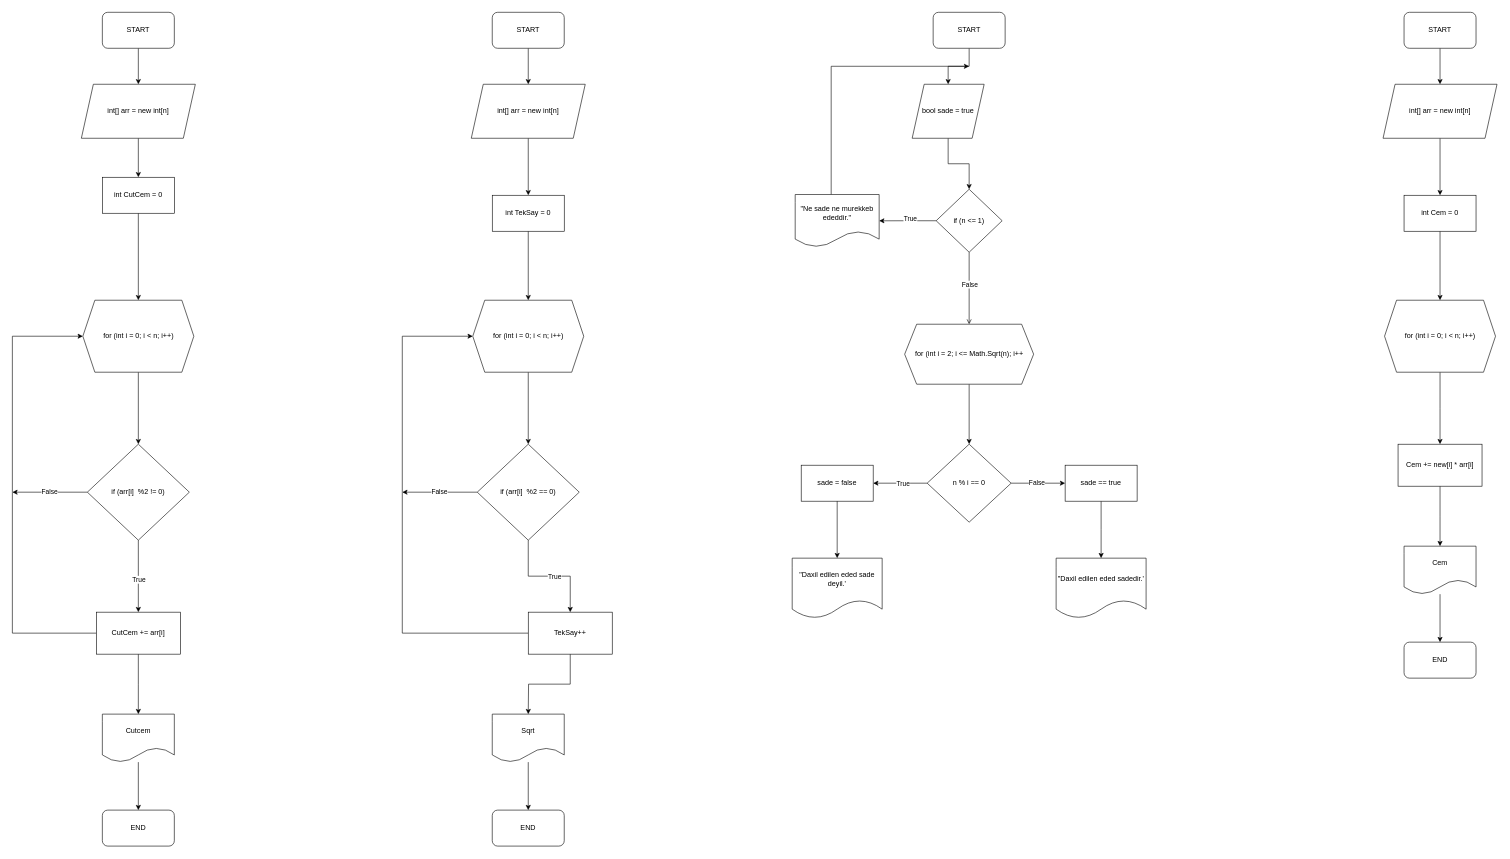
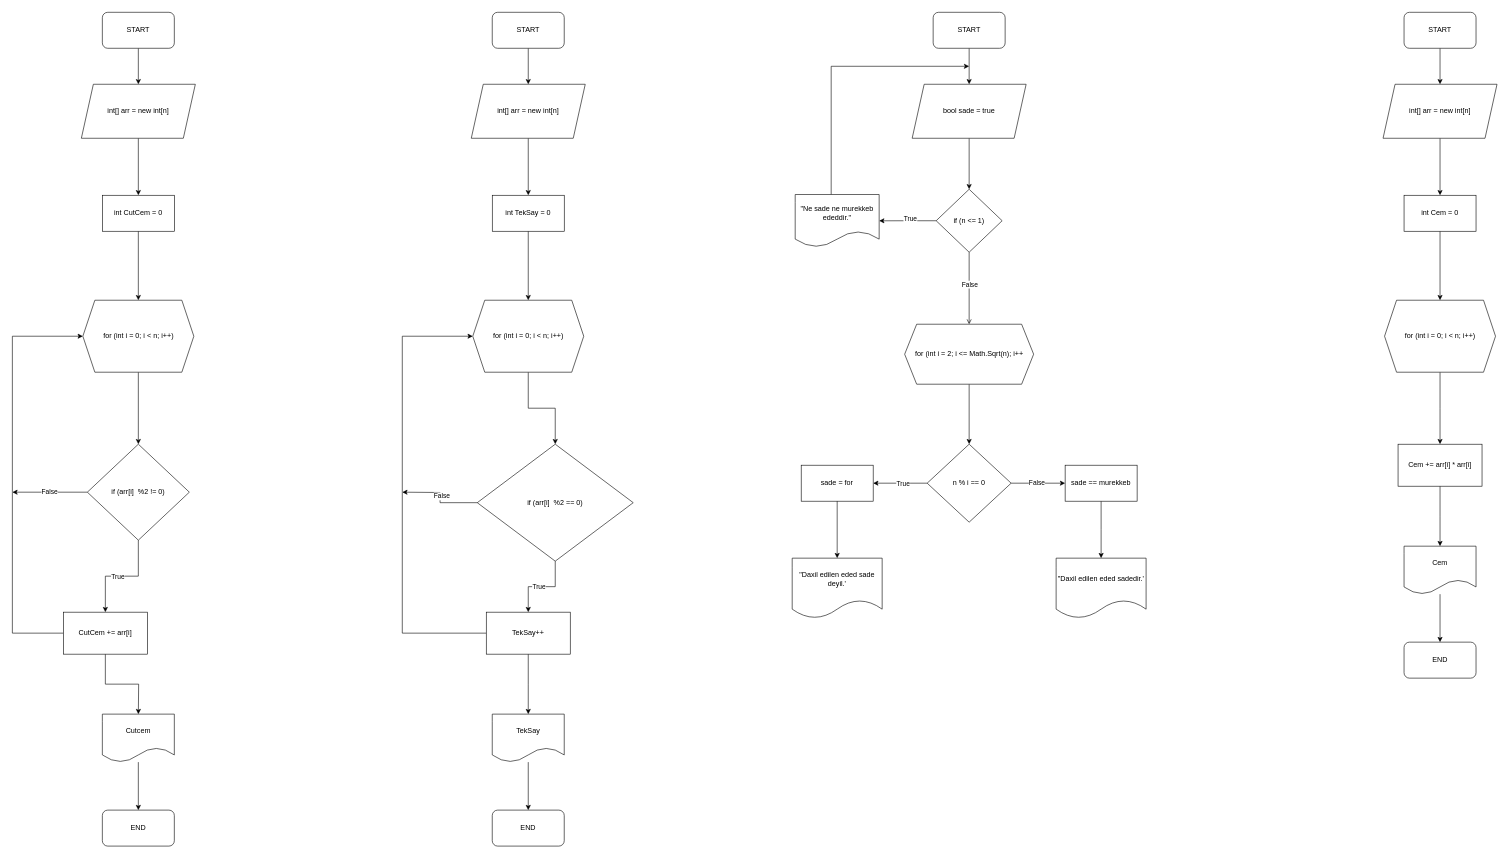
node "bool sade = true": size 72x54 -> 114x54
node "int CutCem = 0": moved (138, 195) -> (138, 213)
node "Cem += new[i] * arr[i]": label "Cem += new[i] * arr[i]" -> "Cem += arr[i] * arr[i]"
node "sade = false": label "sade = false" -> "sade = for"
node "sade == true": label "sade == true" -> "sade == murekkeb"
node "if (arr[i] %2 == 0)": size 102x96 -> 156x117
node "CutCem += arr[i]": moved (138, 633) -> (105, 633)
node "TekSay++": moved (570, 633) -> (528, 633)
node "Sqrt": label "Sqrt" -> "TekSay"
